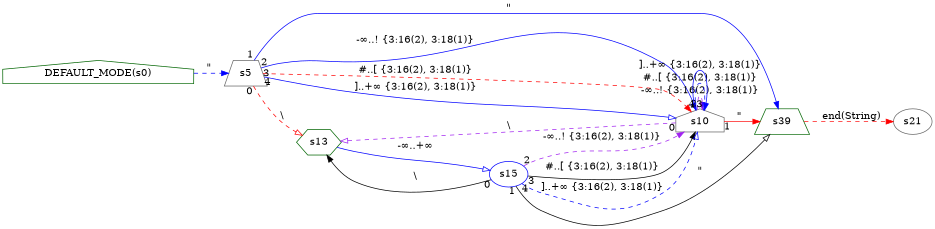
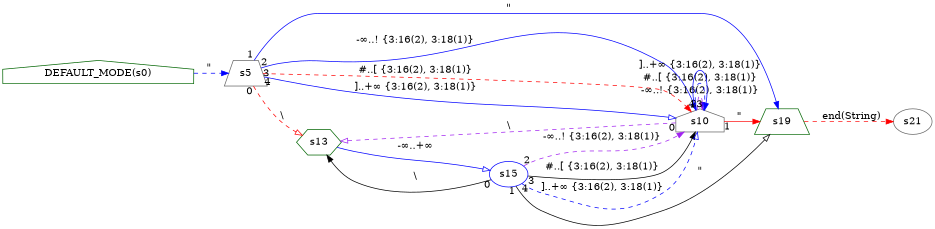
node "s39": label "s39" -> "s19"
